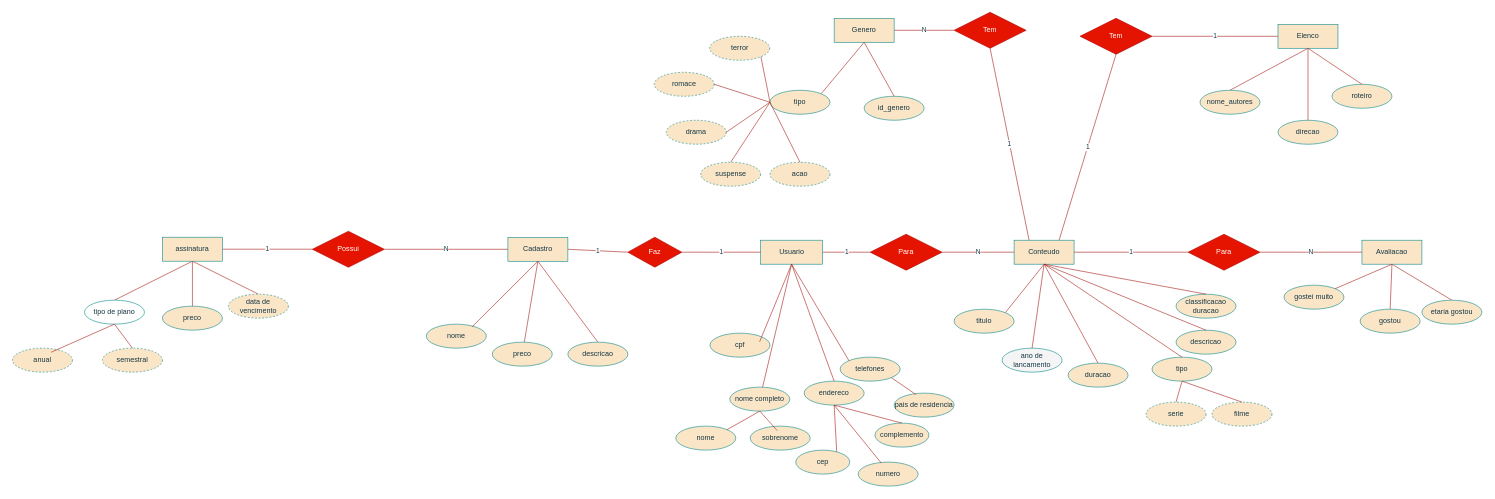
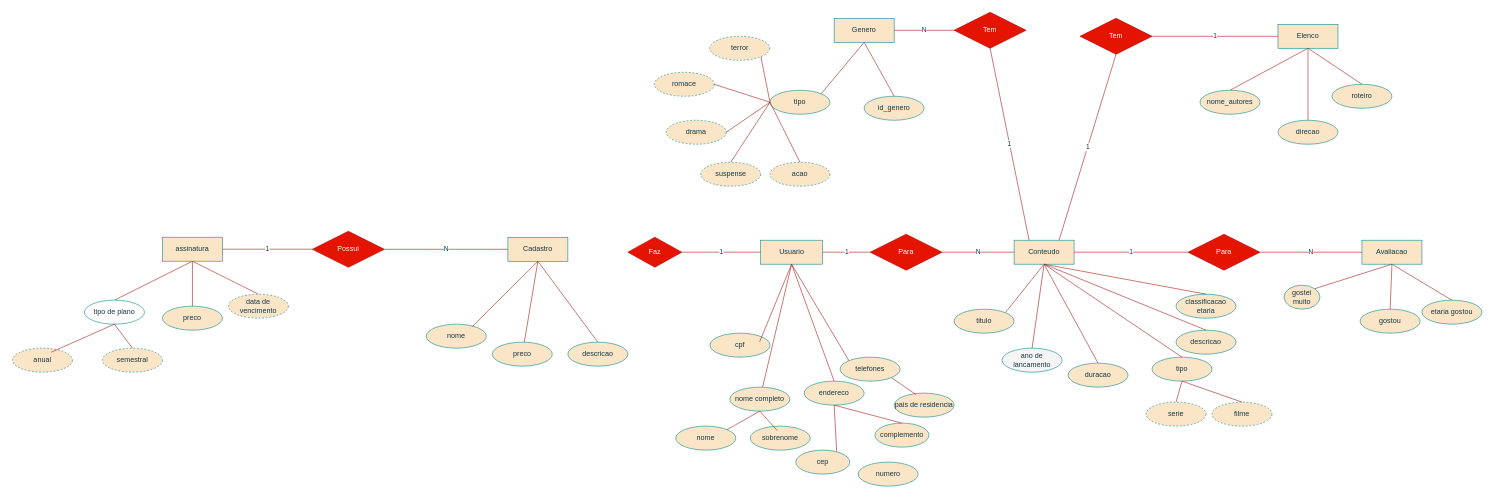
edge "Cadastro" -- "Faz": removed, label "1"
node "gostei muito": size 60x24 -> 36x24
node "classificacao duracao": label "classificacao duracao" -> "classificacao etaria"
edge "endereco" -- "numero": removed
